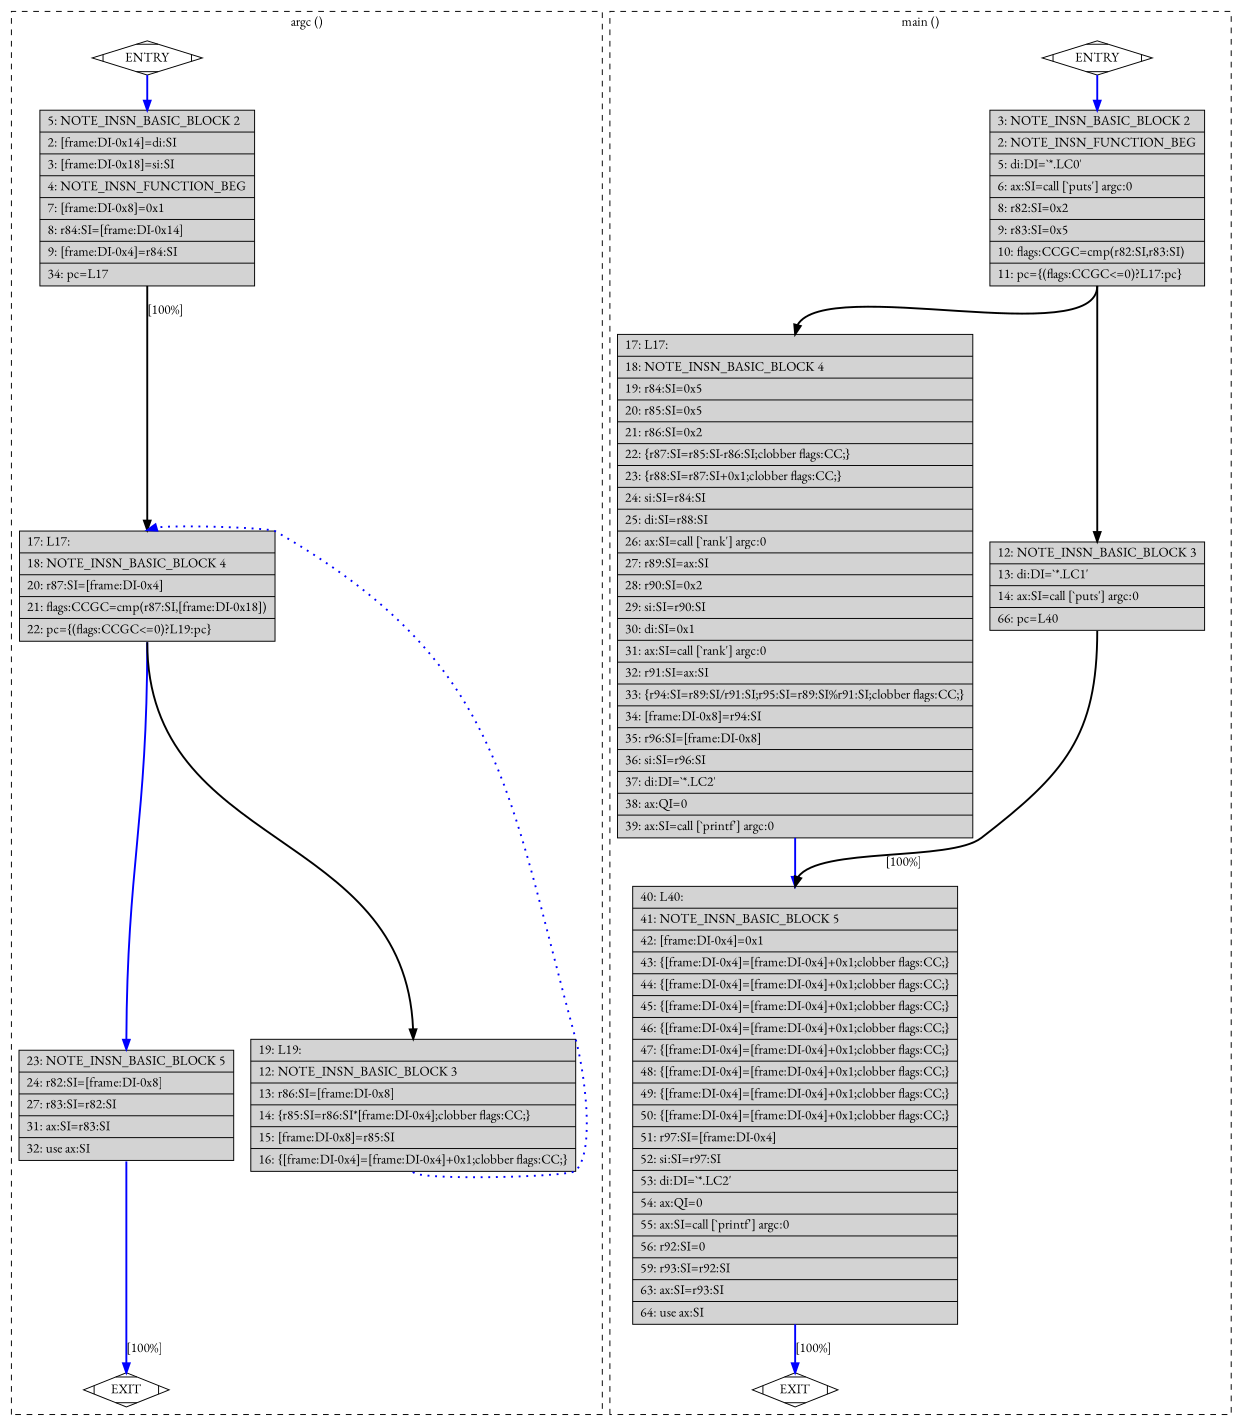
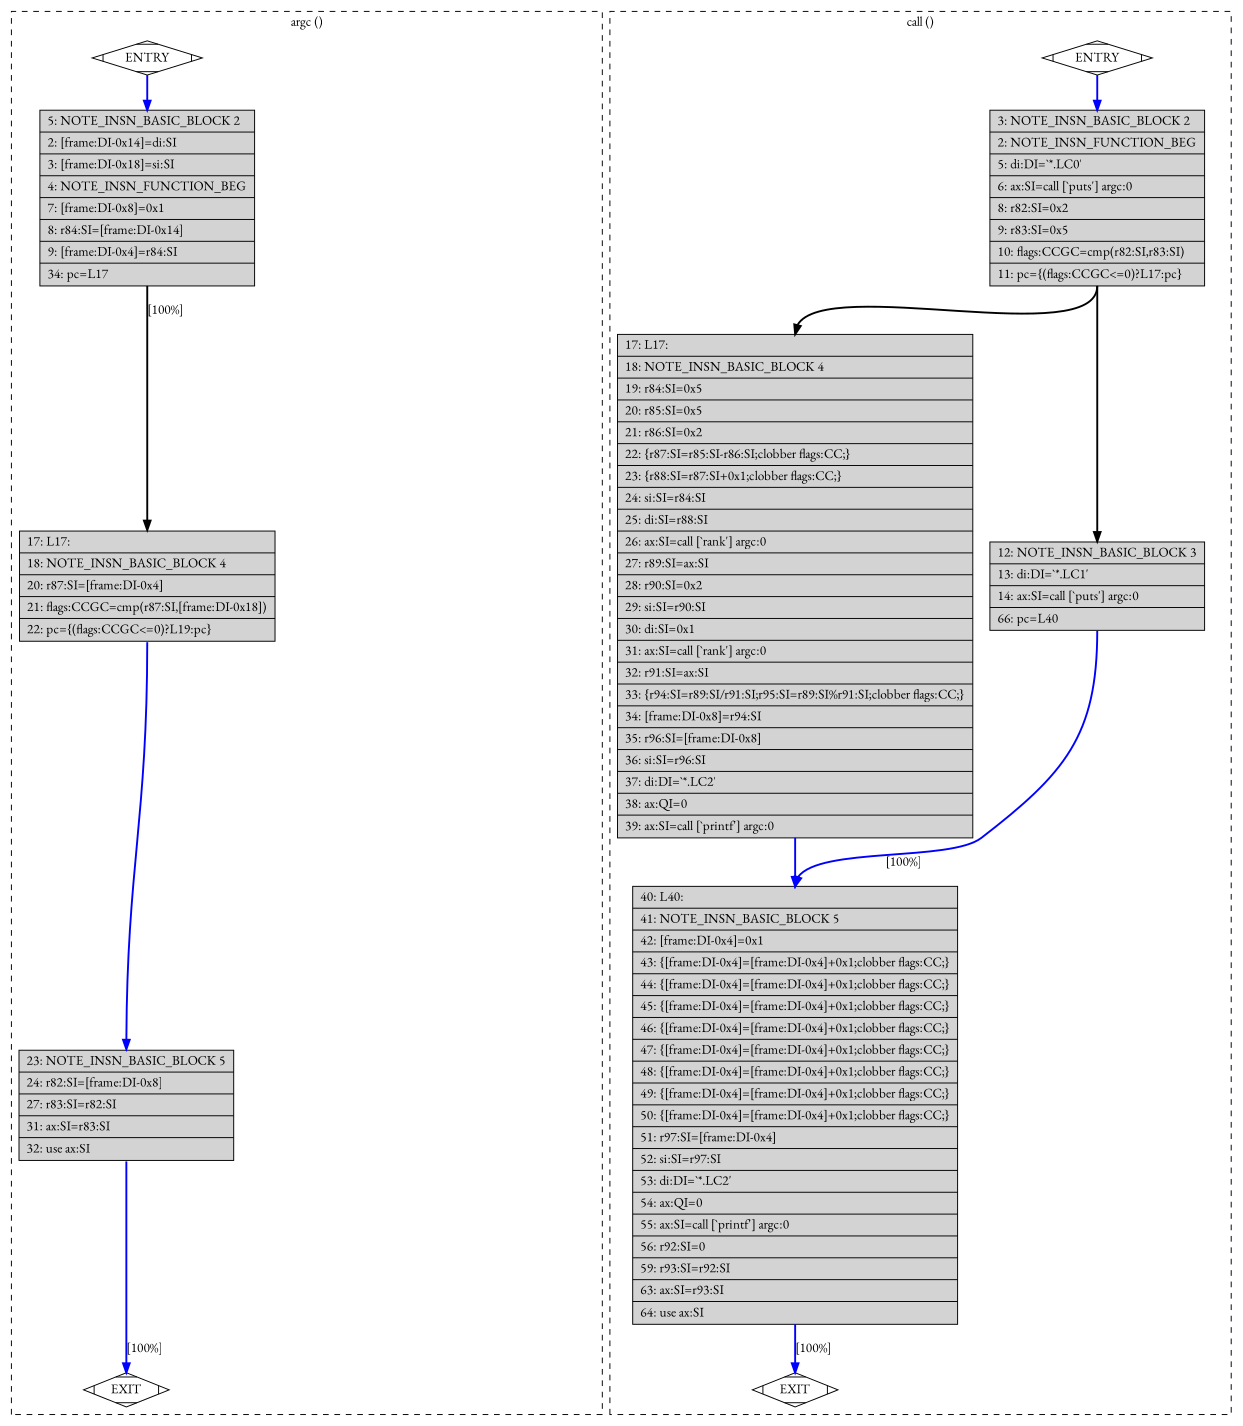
cluster "main ()": label "main ()" -> "call ()"
edge "12: NOTE_INSN_BASIC_BLOCK 3" -> "40: L40:": color black -> blue
node "19: L19:": removed
